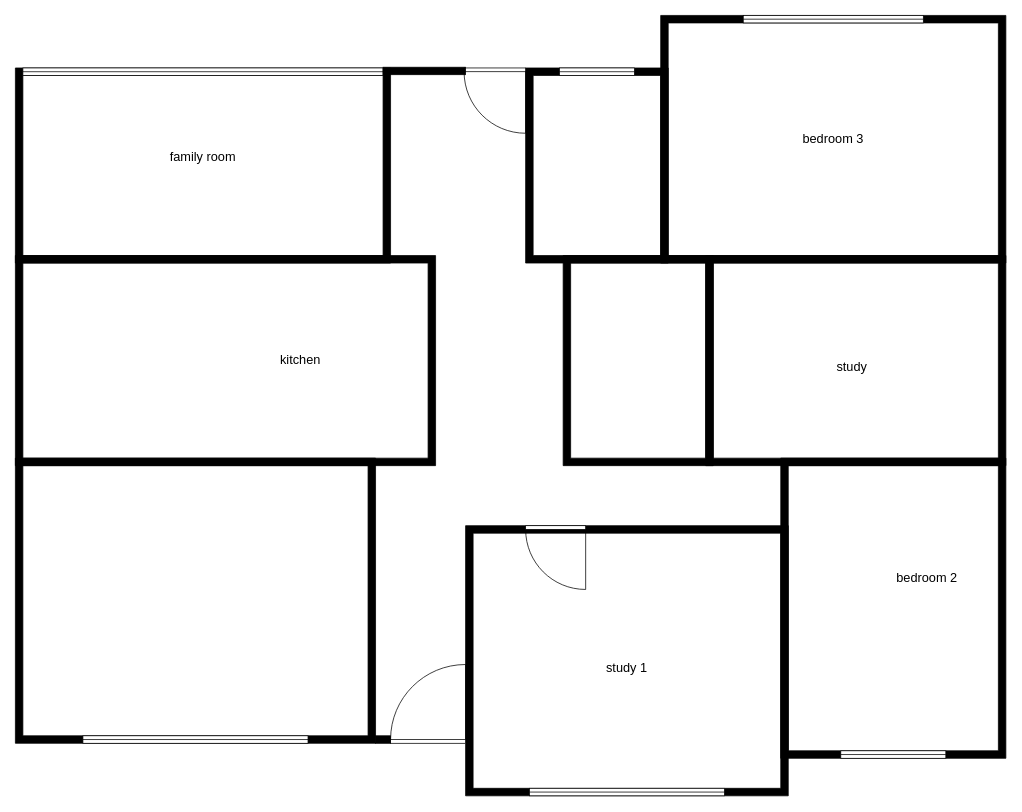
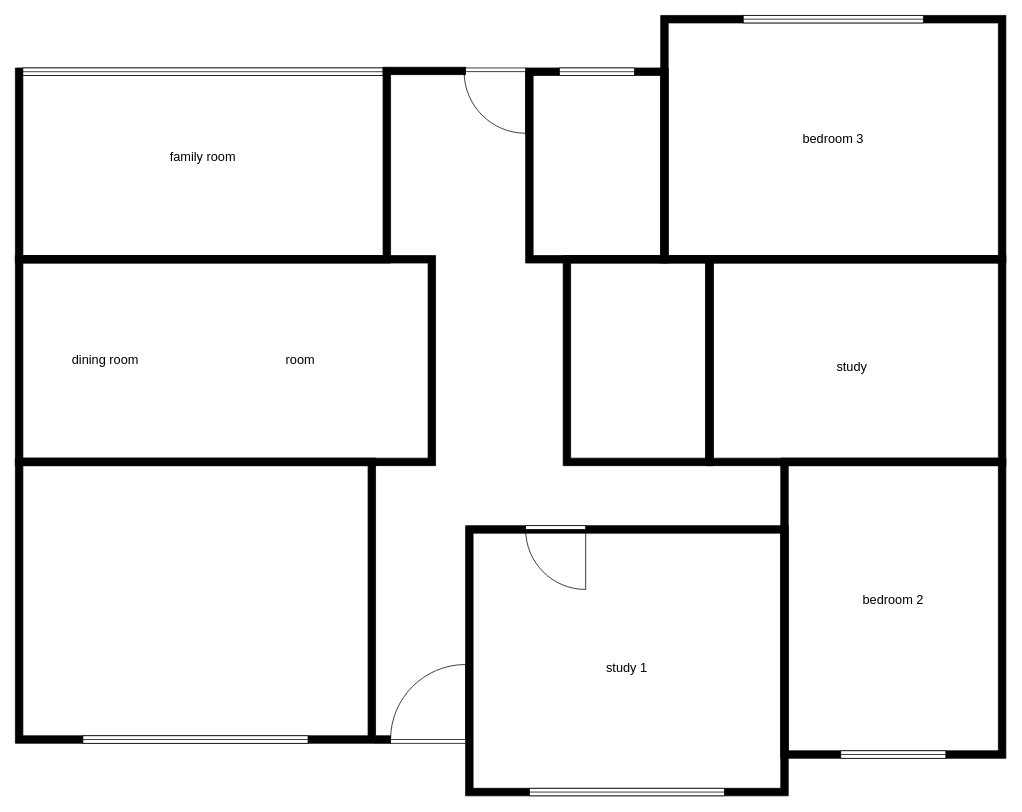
node "dining room": added
node "kitchen": label "kitchen" -> "room"
node "bedroom 2": moved (927, 578) -> (893, 600)
